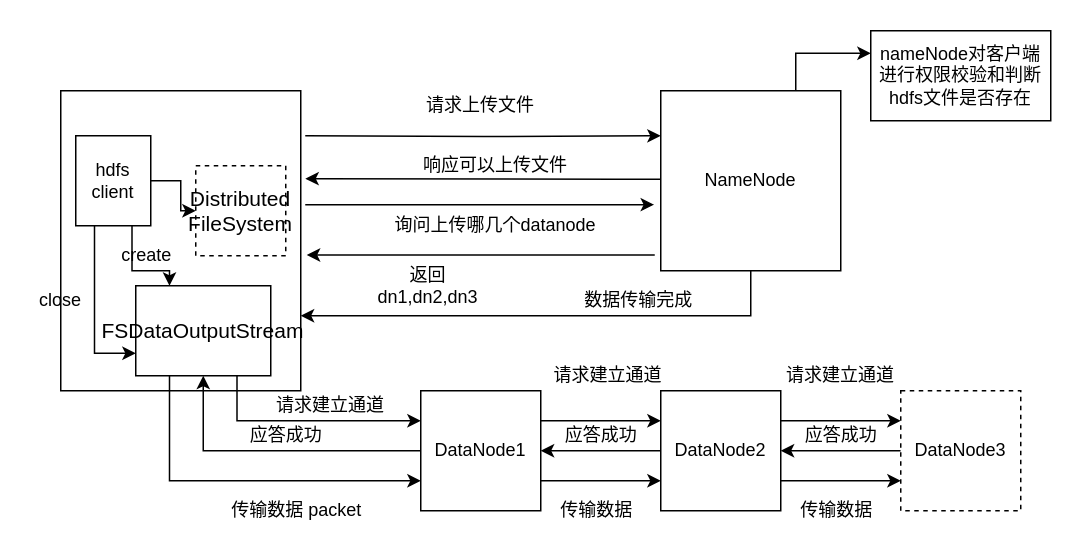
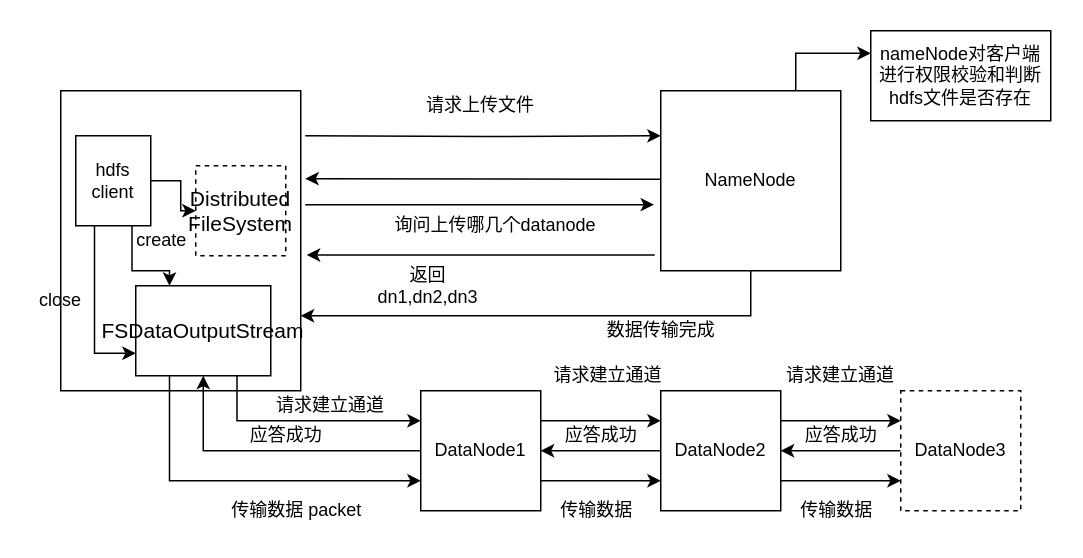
node "响应可以上传文件": removed
node "create": moved (147, 256) -> (162, 241)
node "数据传输完成": moved (638, 301) -> (661, 331)
